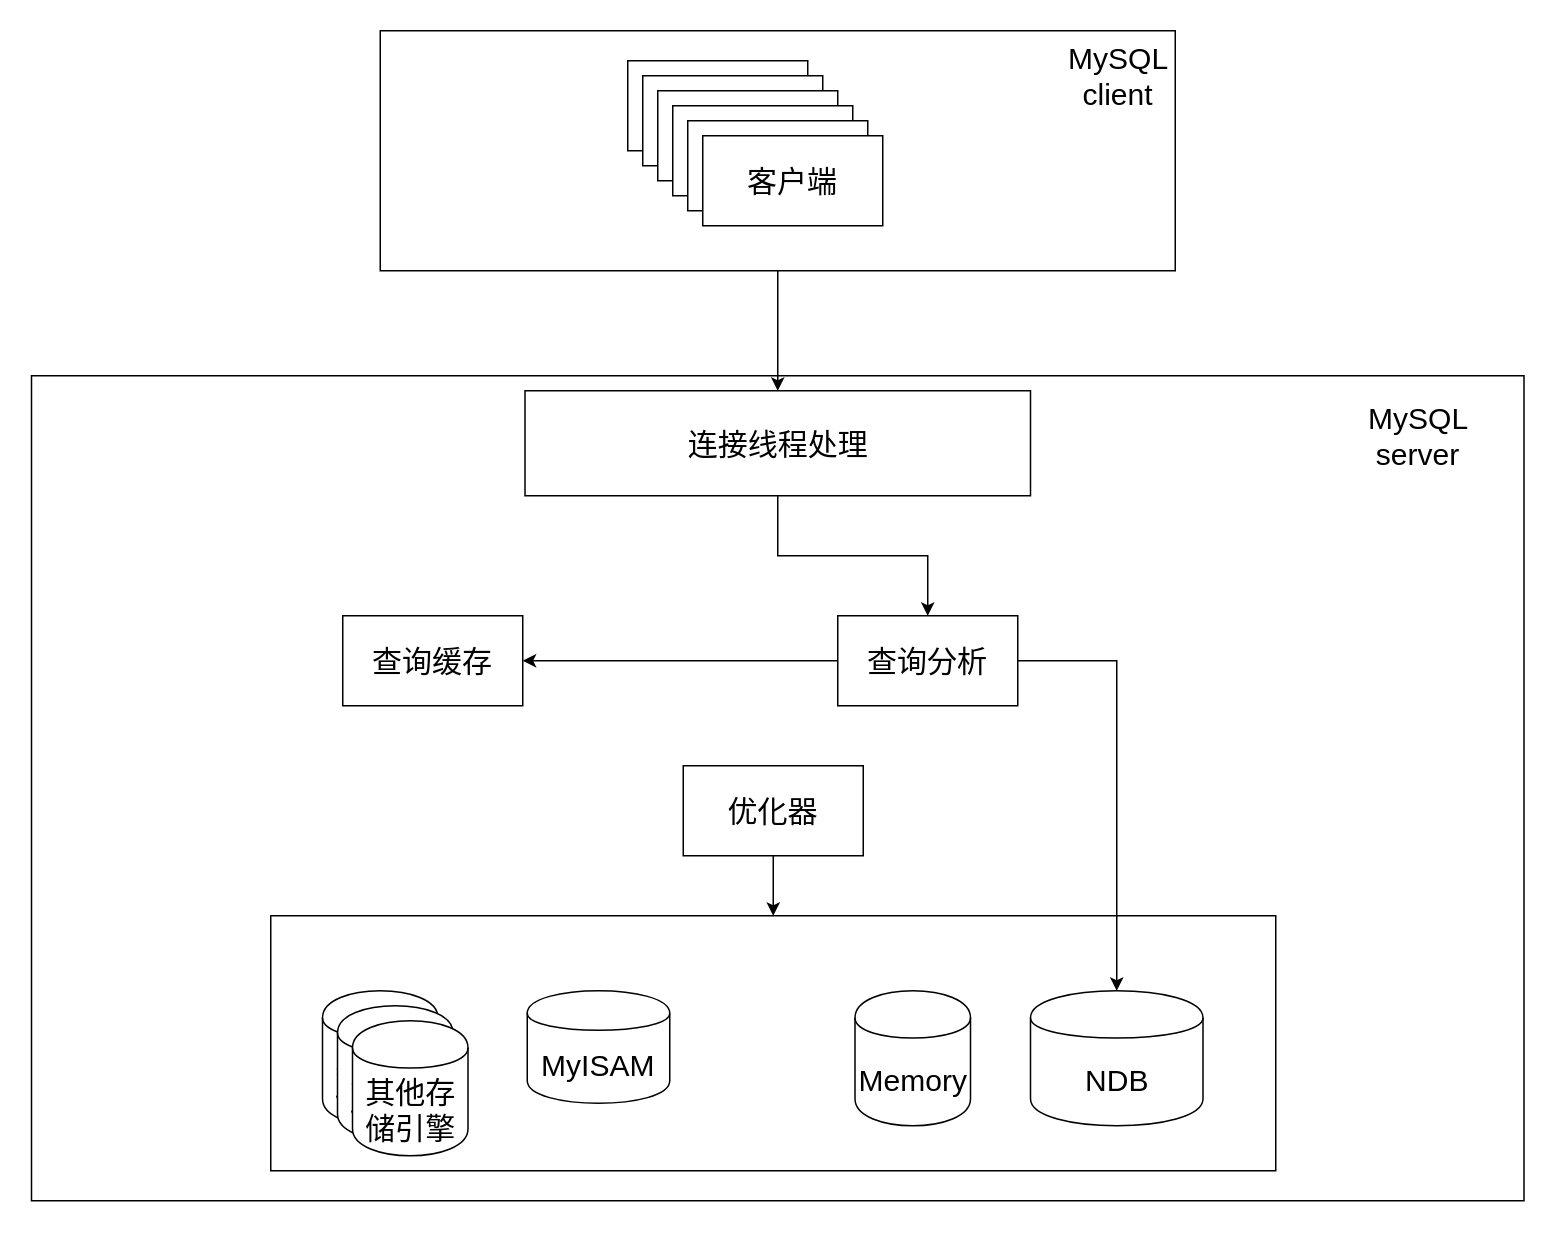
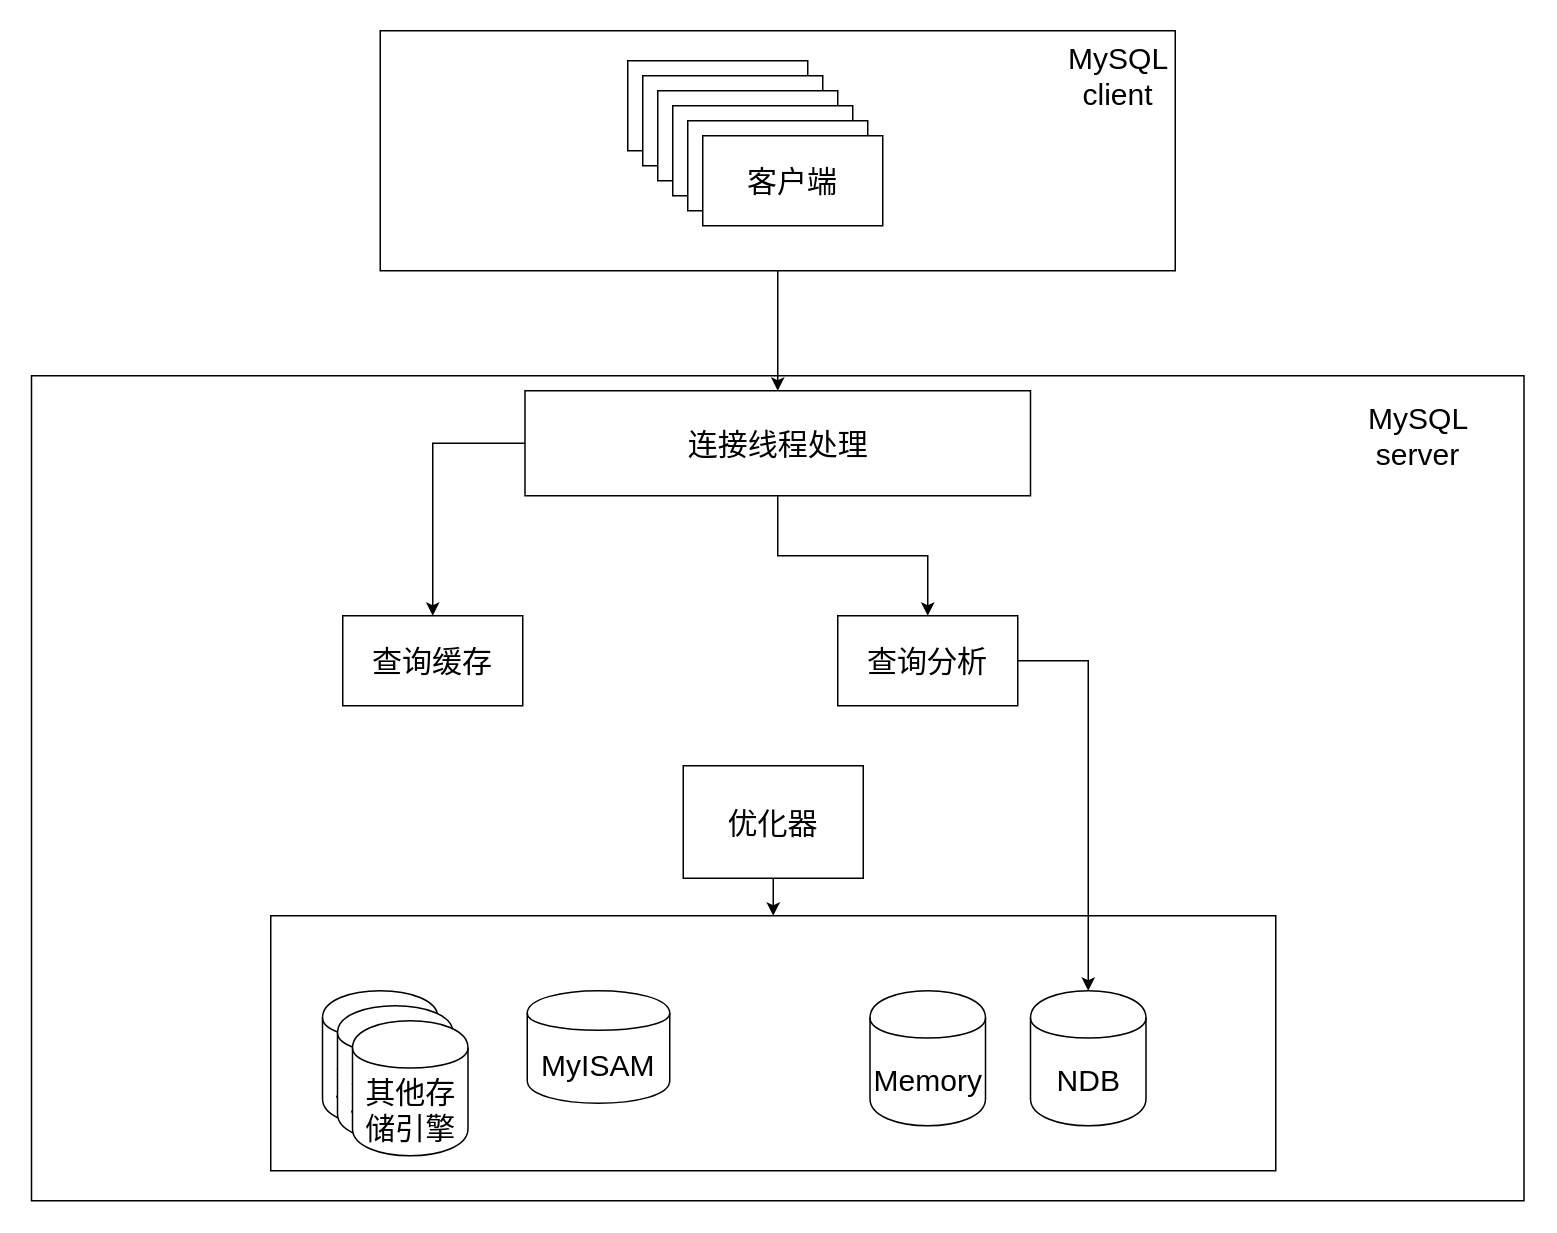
edge "连接线程处理" -> "查询缓存": added
edge "查询分析" -> "查询缓存": removed
node "优化器": size 180x90 -> 180x113
node "Memory": moved (913, 1058) -> (928, 1058)
node "NDB": size 173x135 -> 116x135
